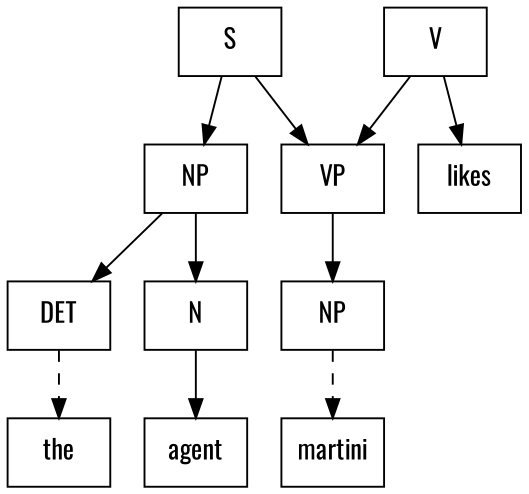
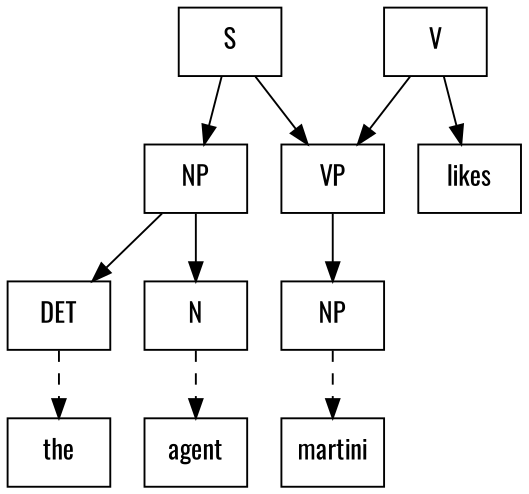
edge "N" -> "agent": style solid -> dashed
